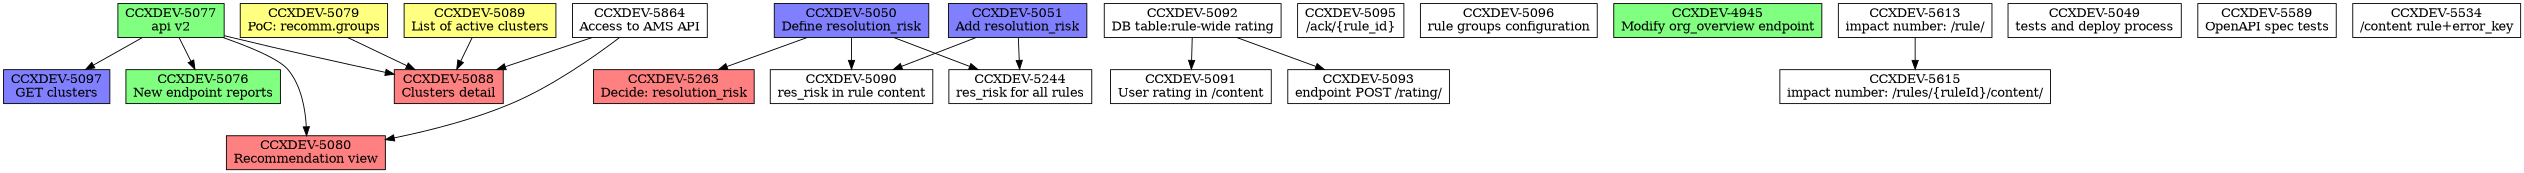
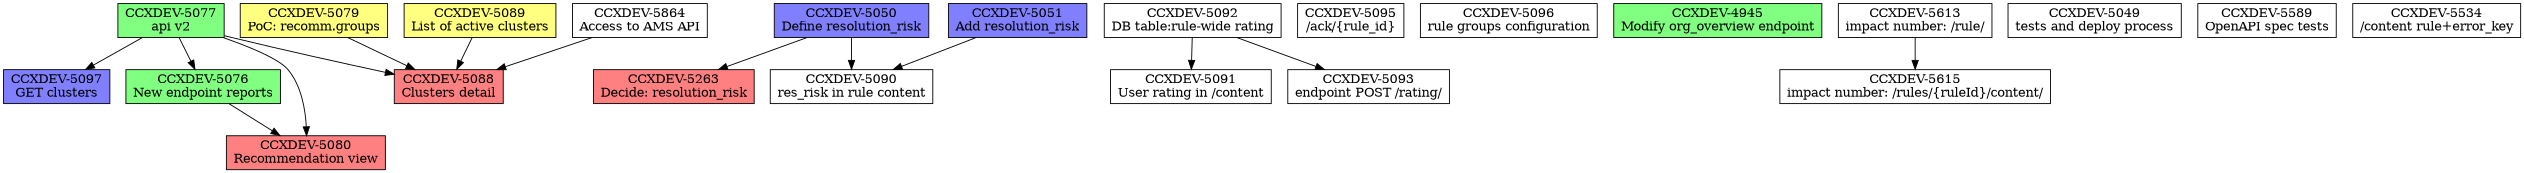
node "CCXDEV-5244 res_risk for all rules": removed
edge "CCXDEV-5864 Access to AMS API" -> "CCXDEV-5080 Recommendation view": now "CCXDEV-5076 New endpoint reports" -> "CCXDEV-5080 Recommendation view"
